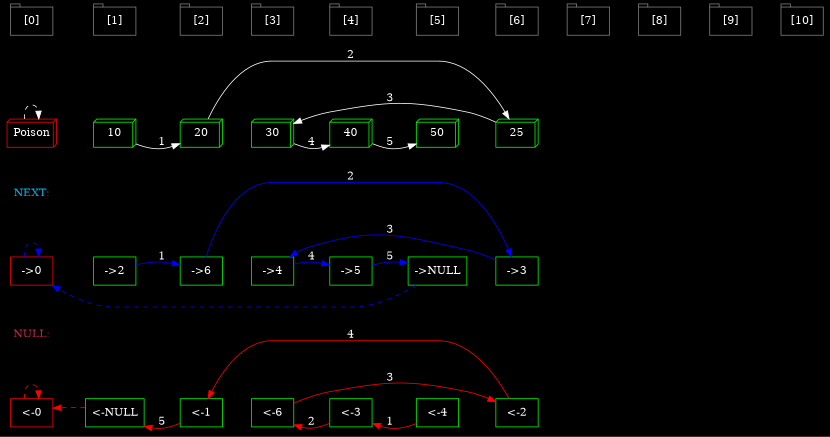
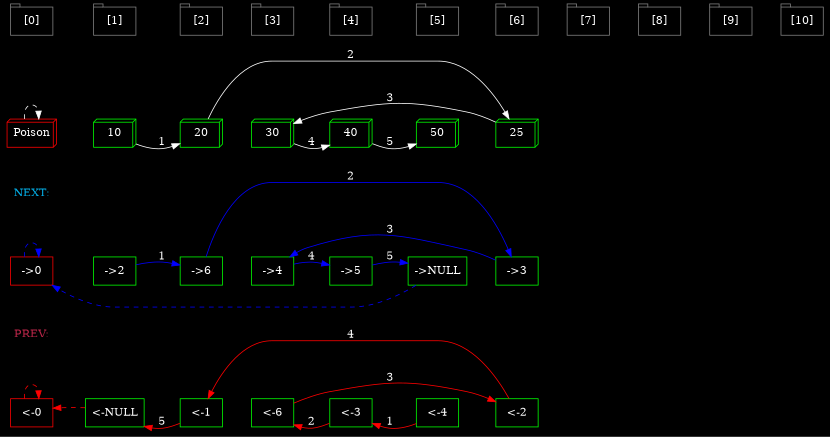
node "NULL:": label "NULL:" -> "PREV:"
